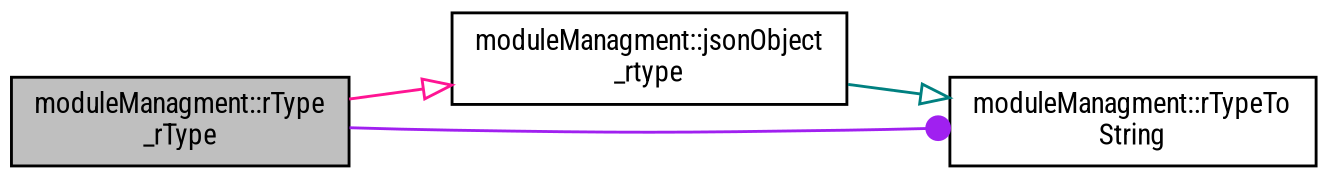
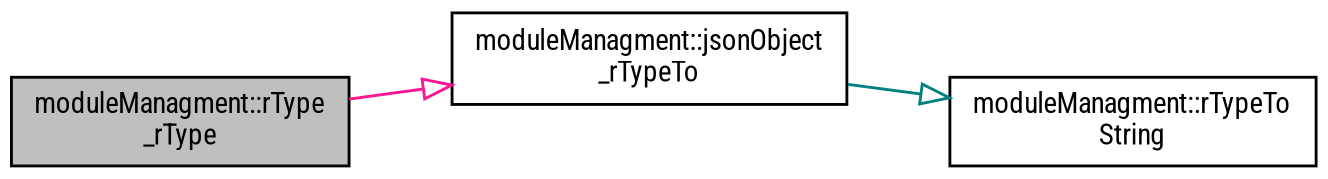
node "moduleManagment::jsonObject _rtype": label "moduleManagment::jsonObject _rtype" -> "moduleManagment::jsonObject _rTypeTo"
edge "moduleManagment::rType _rType" -> "moduleManagment::rTypeTo String": removed
